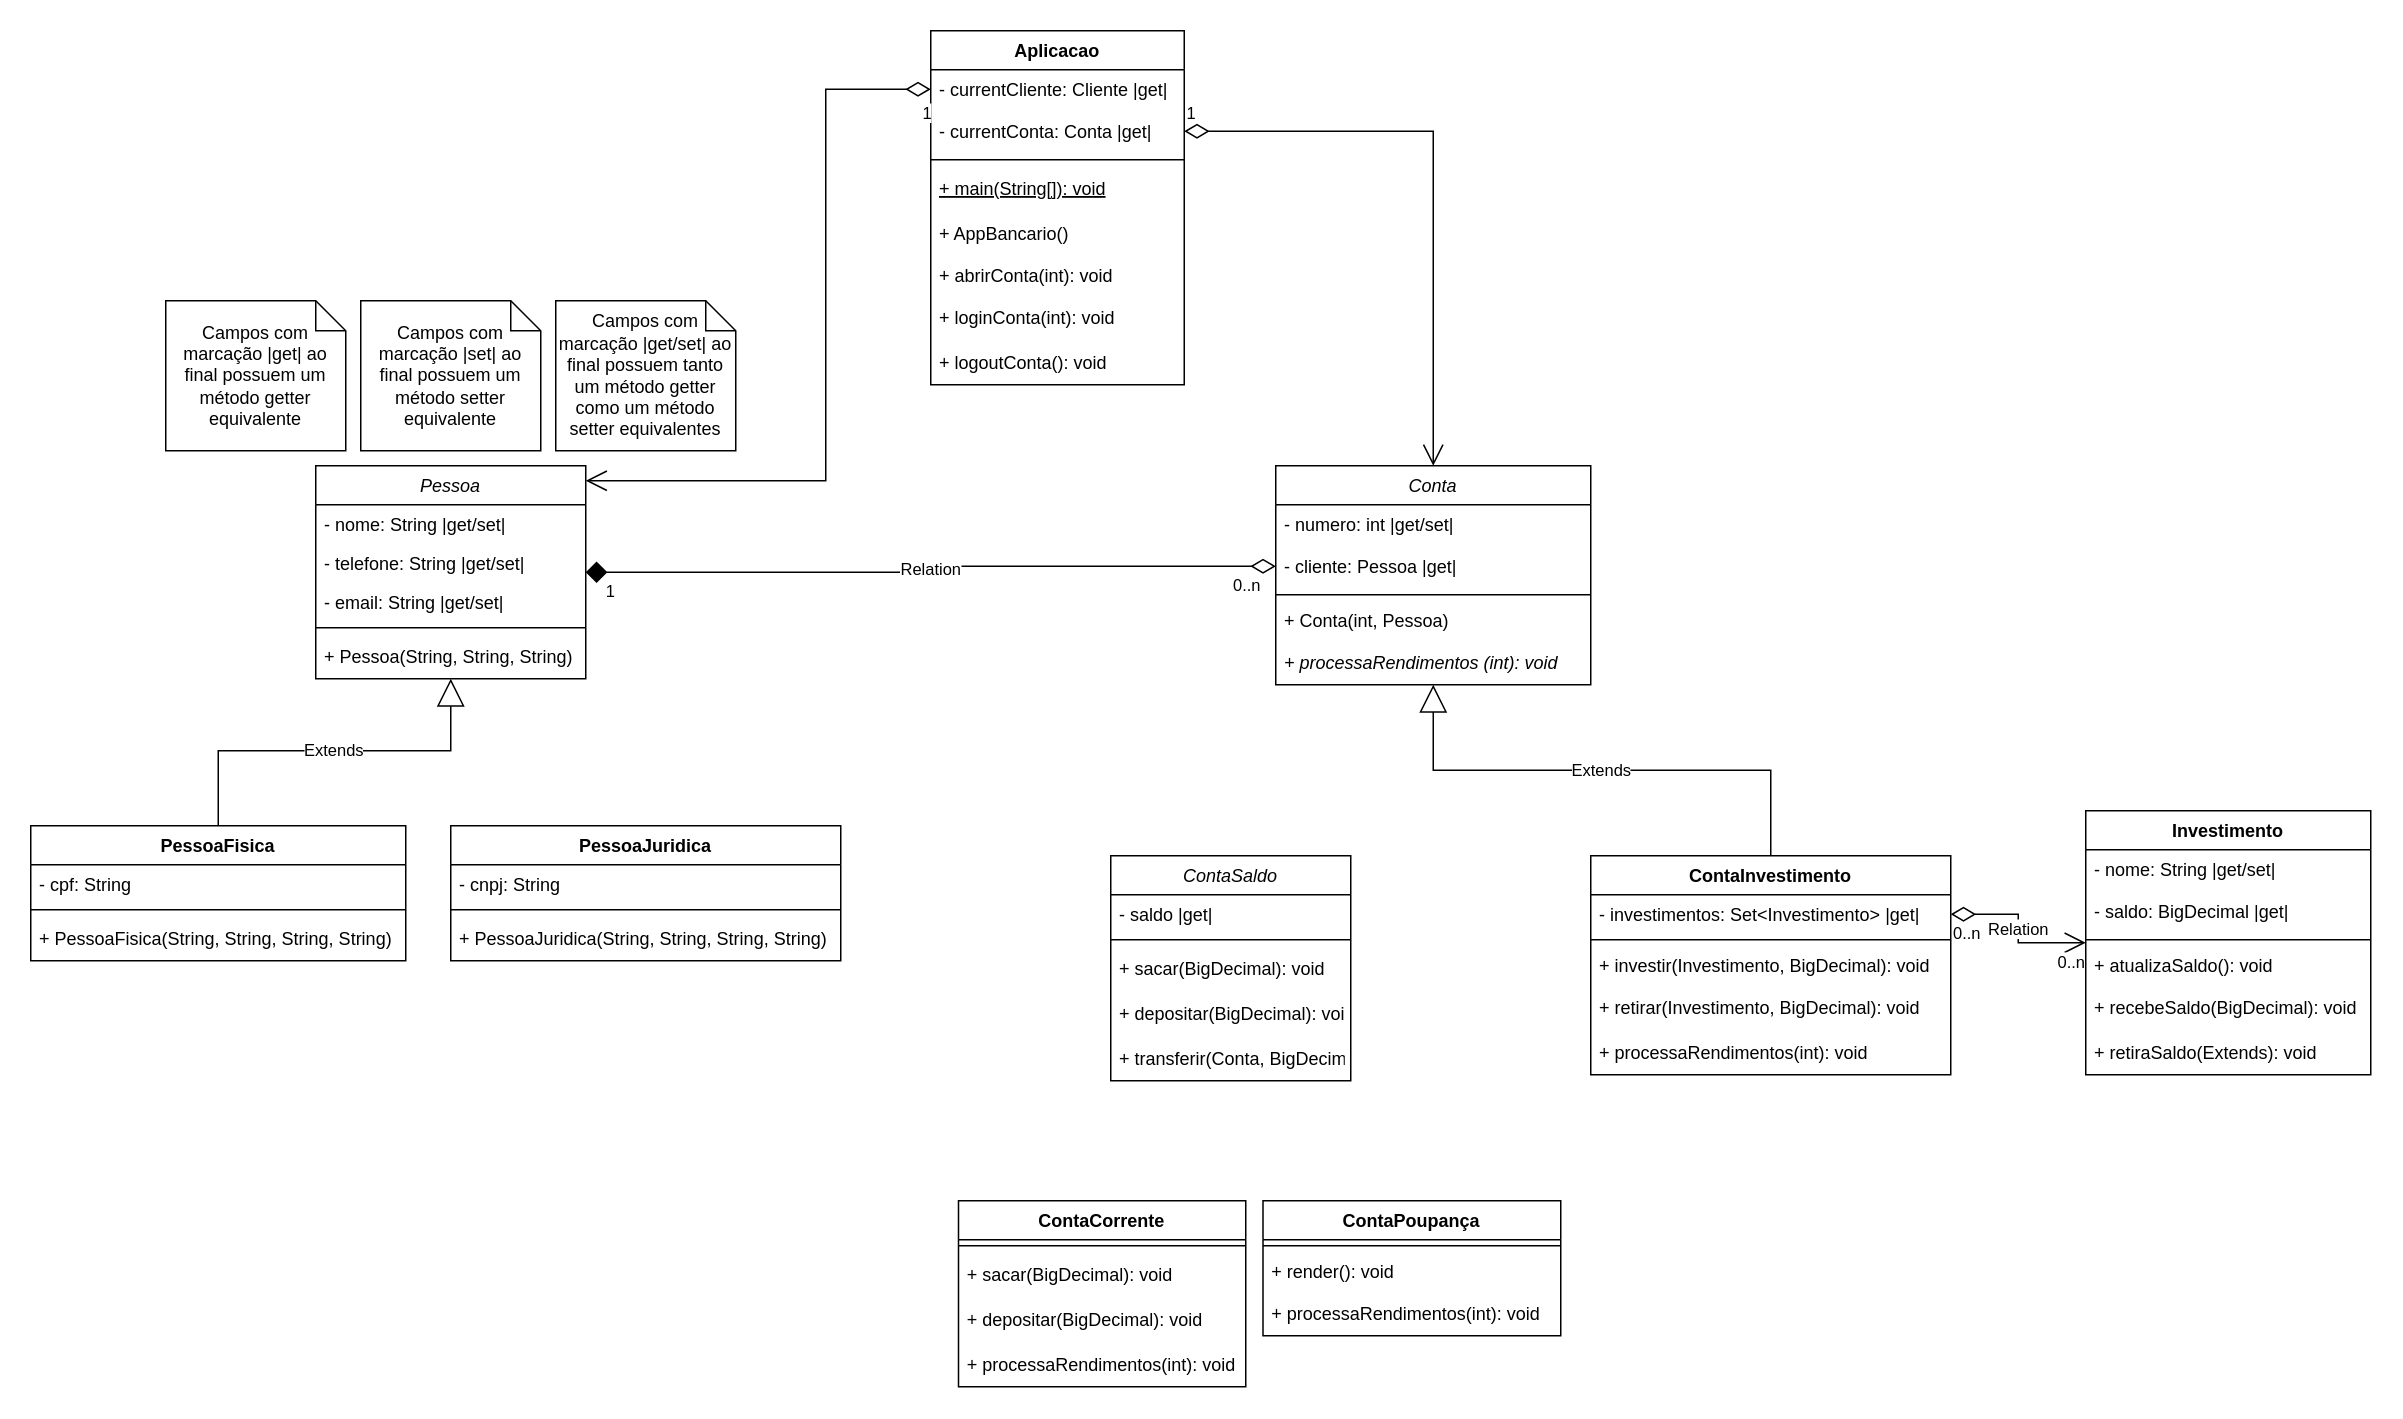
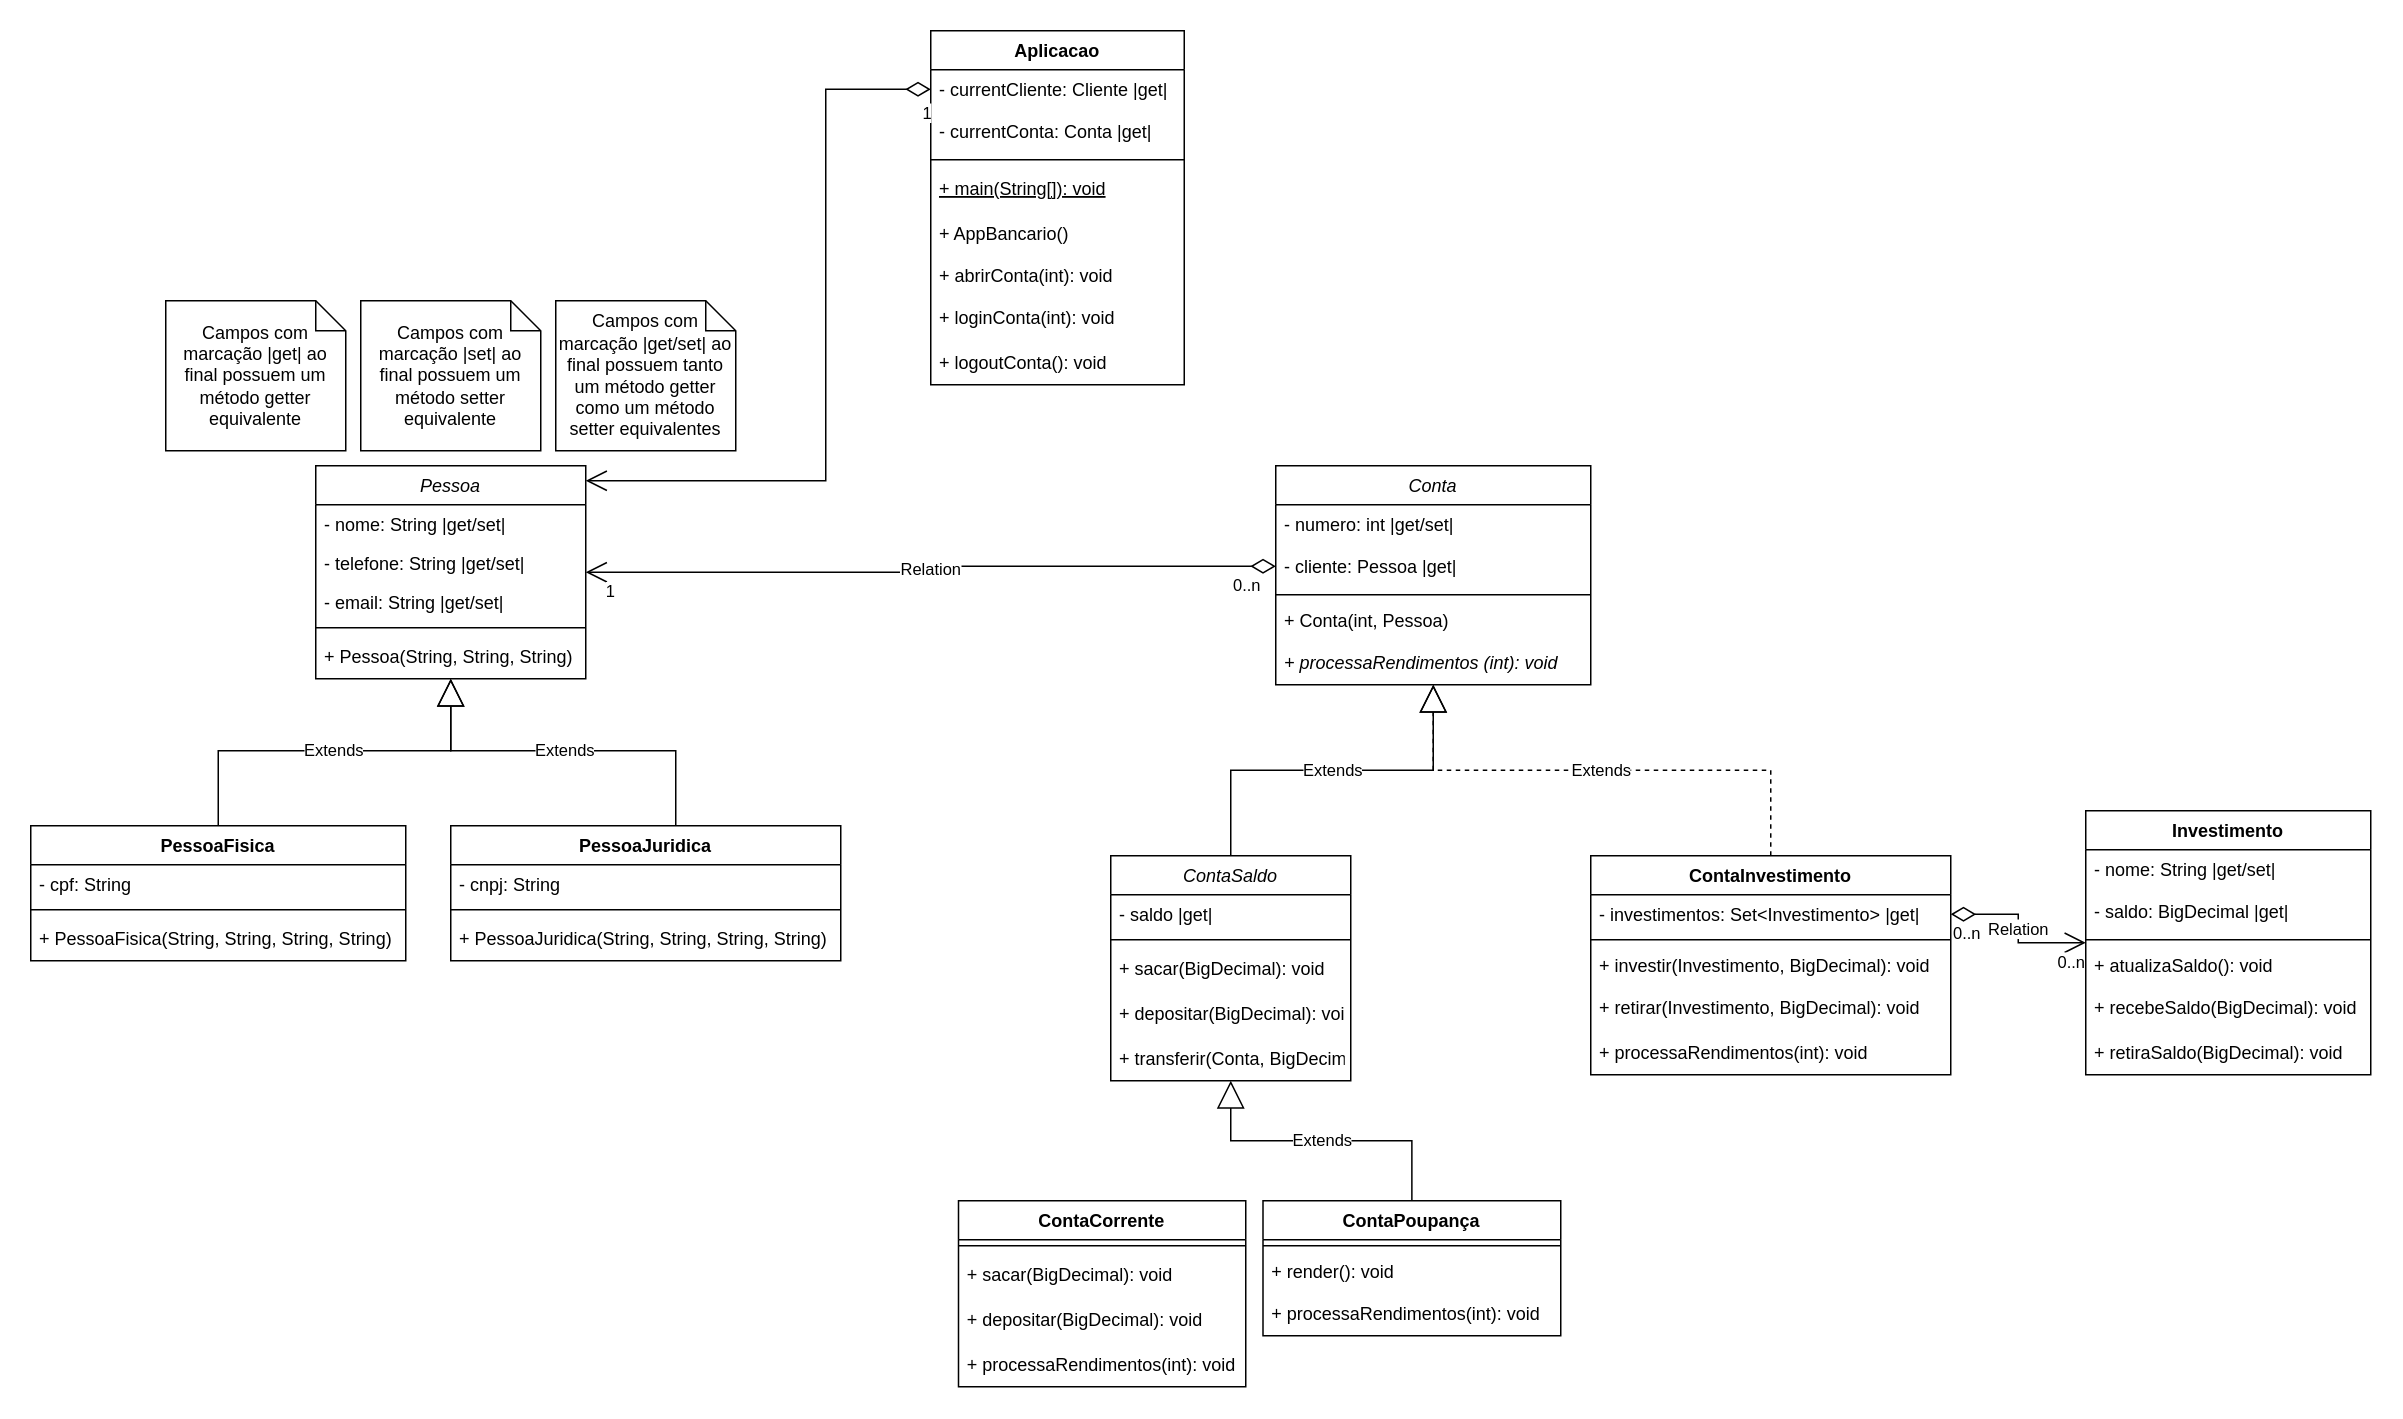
edge "- currentConta: Conta |get|" -- "Conta": removed, label "1"
edge "- cliente: Pessoa |get|" -- "Pessoa": arrowhead diamond -> open
edge "PessoaJuridica" -> "Pessoa": added, label "Extends"
edge "ContaSaldo" -> "Conta": added, label "Extends"
edge "ContaInvestimento" -> "Conta": style solid -> dashed
node "+ retiraSaldo(Extends): void": label "+ retiraSaldo(Extends): void" -> "+ retiraSaldo(BigDecimal): void"
edge "ContaPoupança" -> "ContaSaldo": added, label "Extends"
